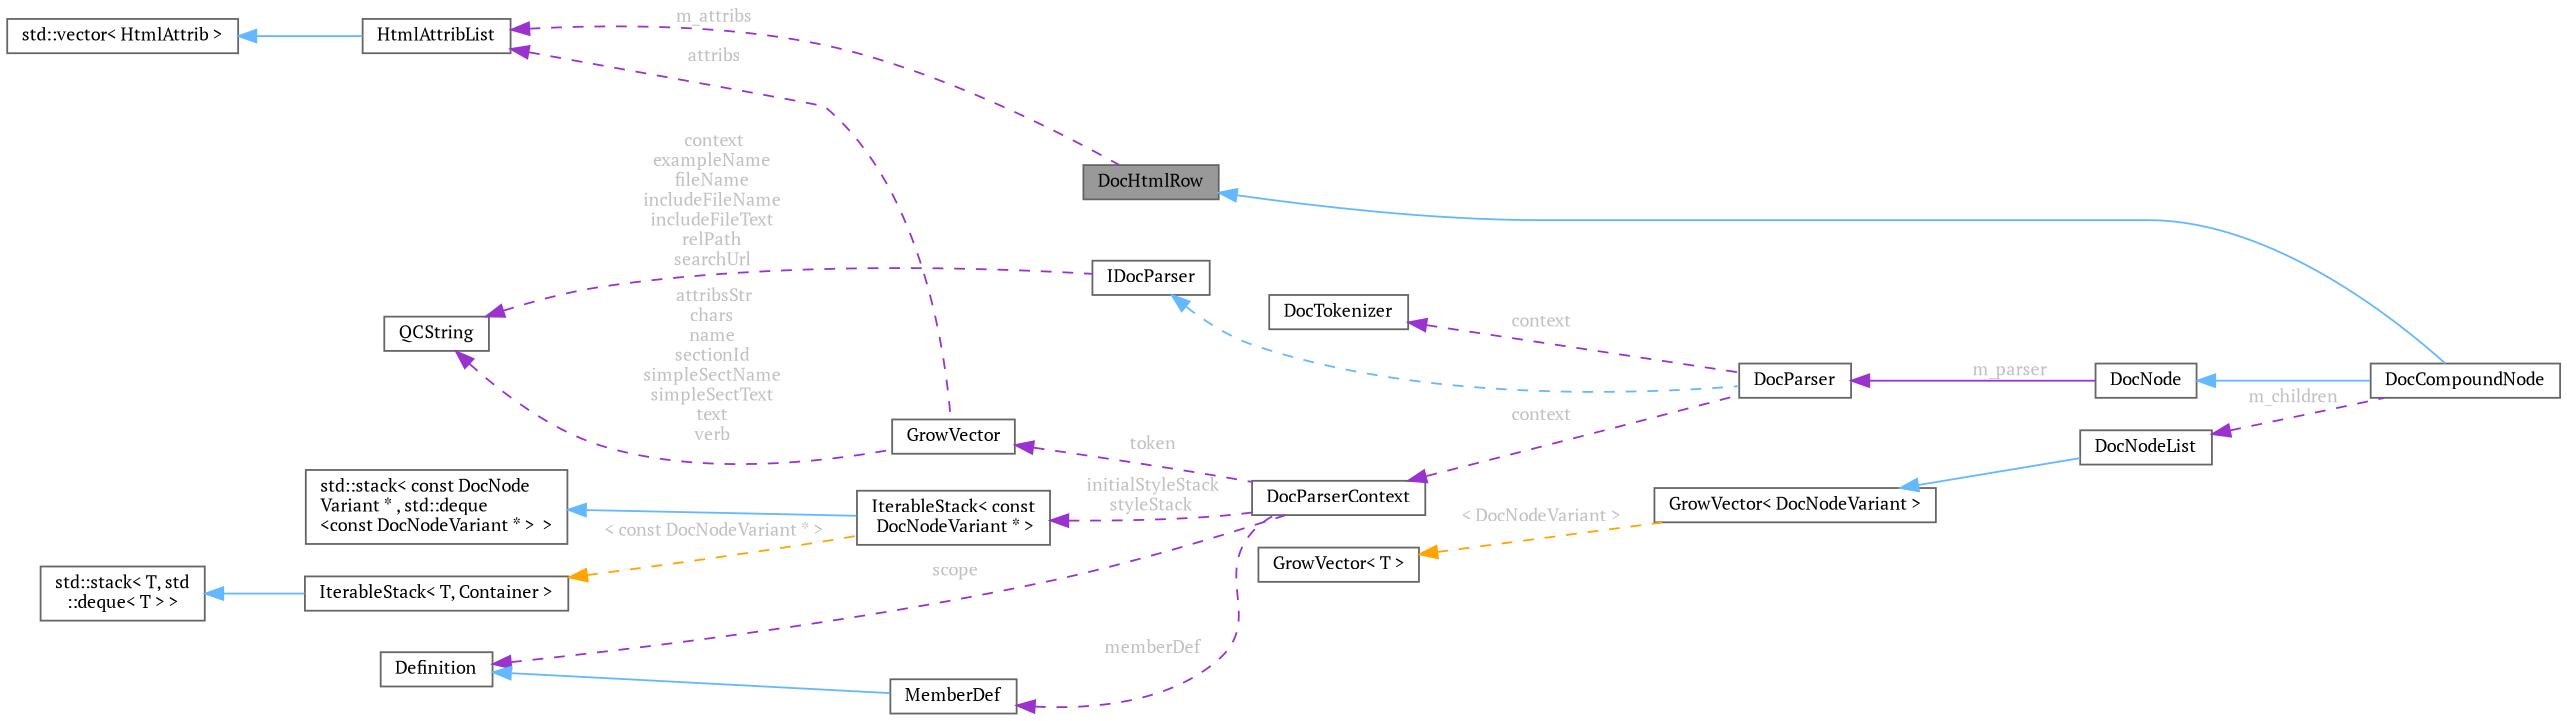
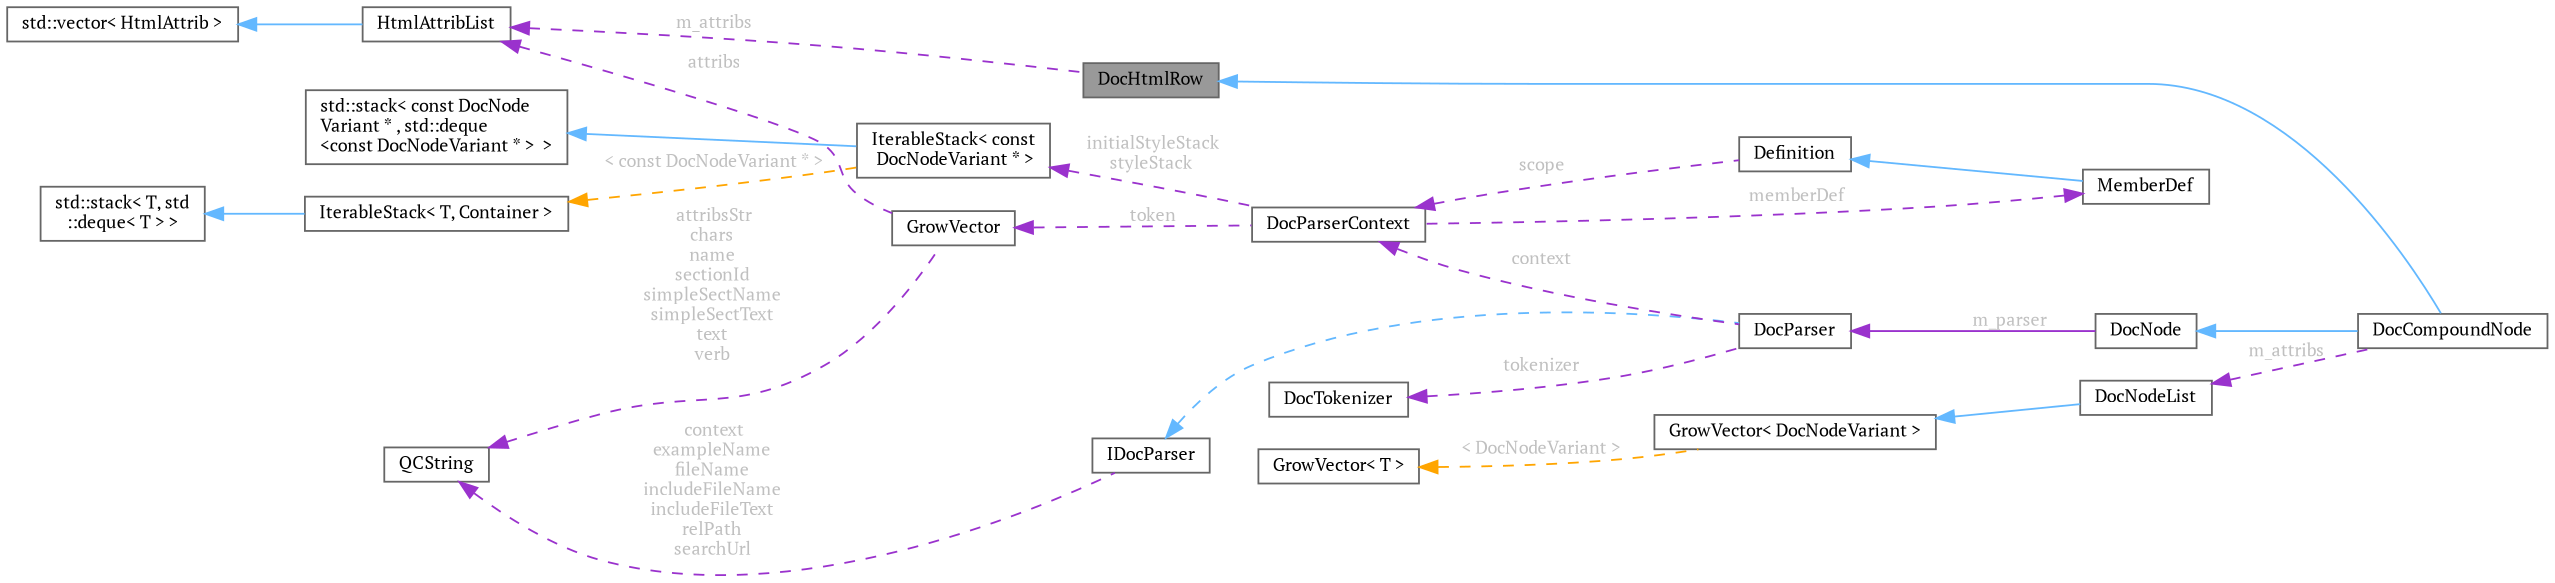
edge "DocParser" -> "DocTokenizer": label " context" -> " tokenizer"
edge "DocCompoundNode" -> "DocNodeList": label " m_children" -> " m_attribs"
edge "DocParserContext" -> "Definition": reversed
